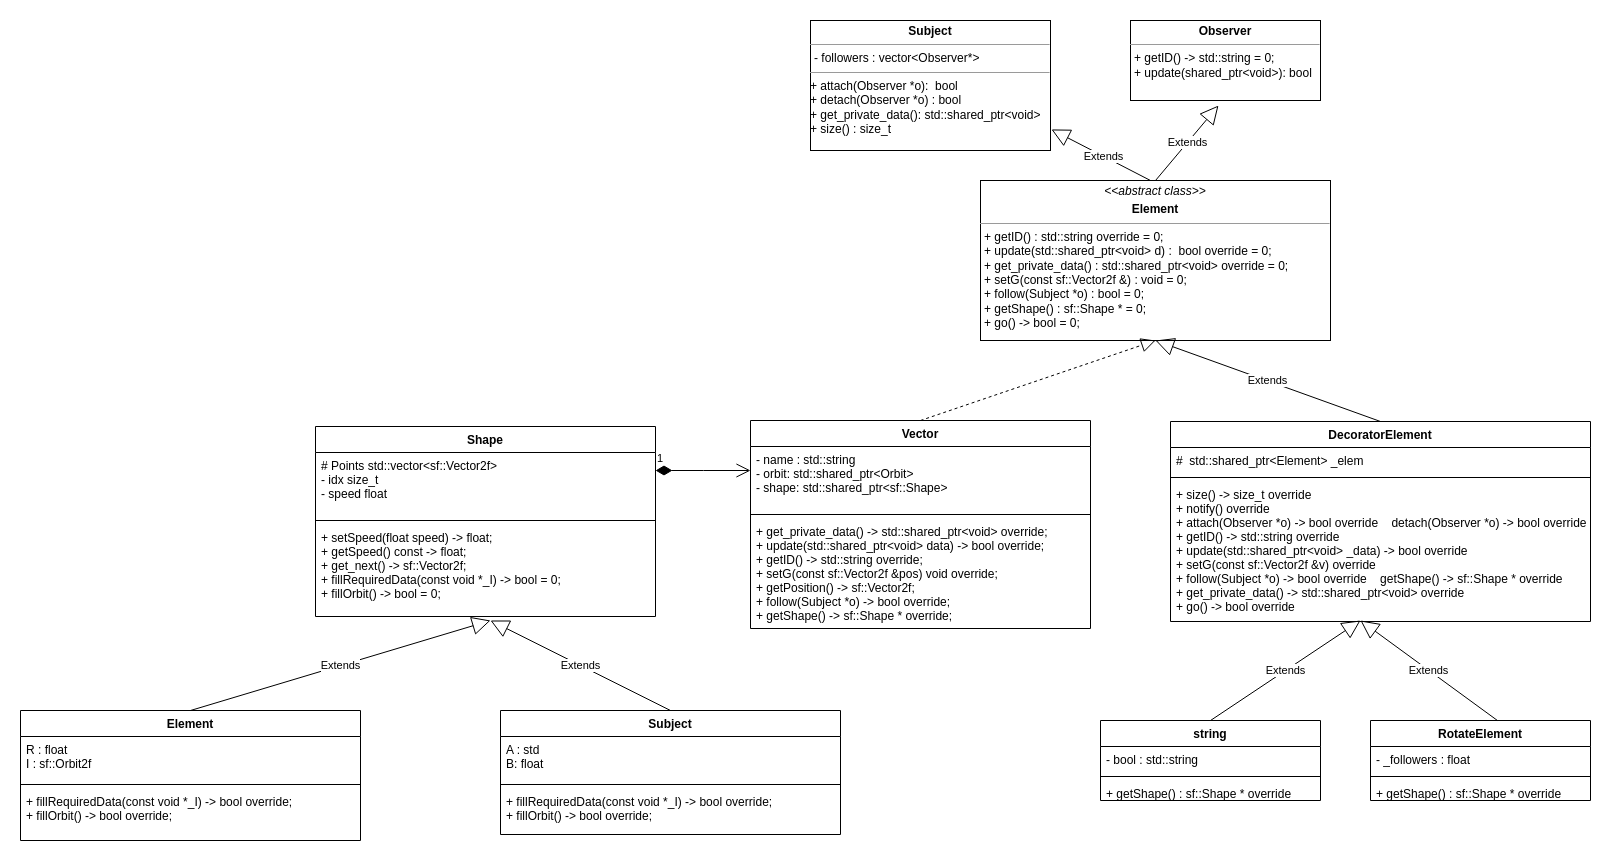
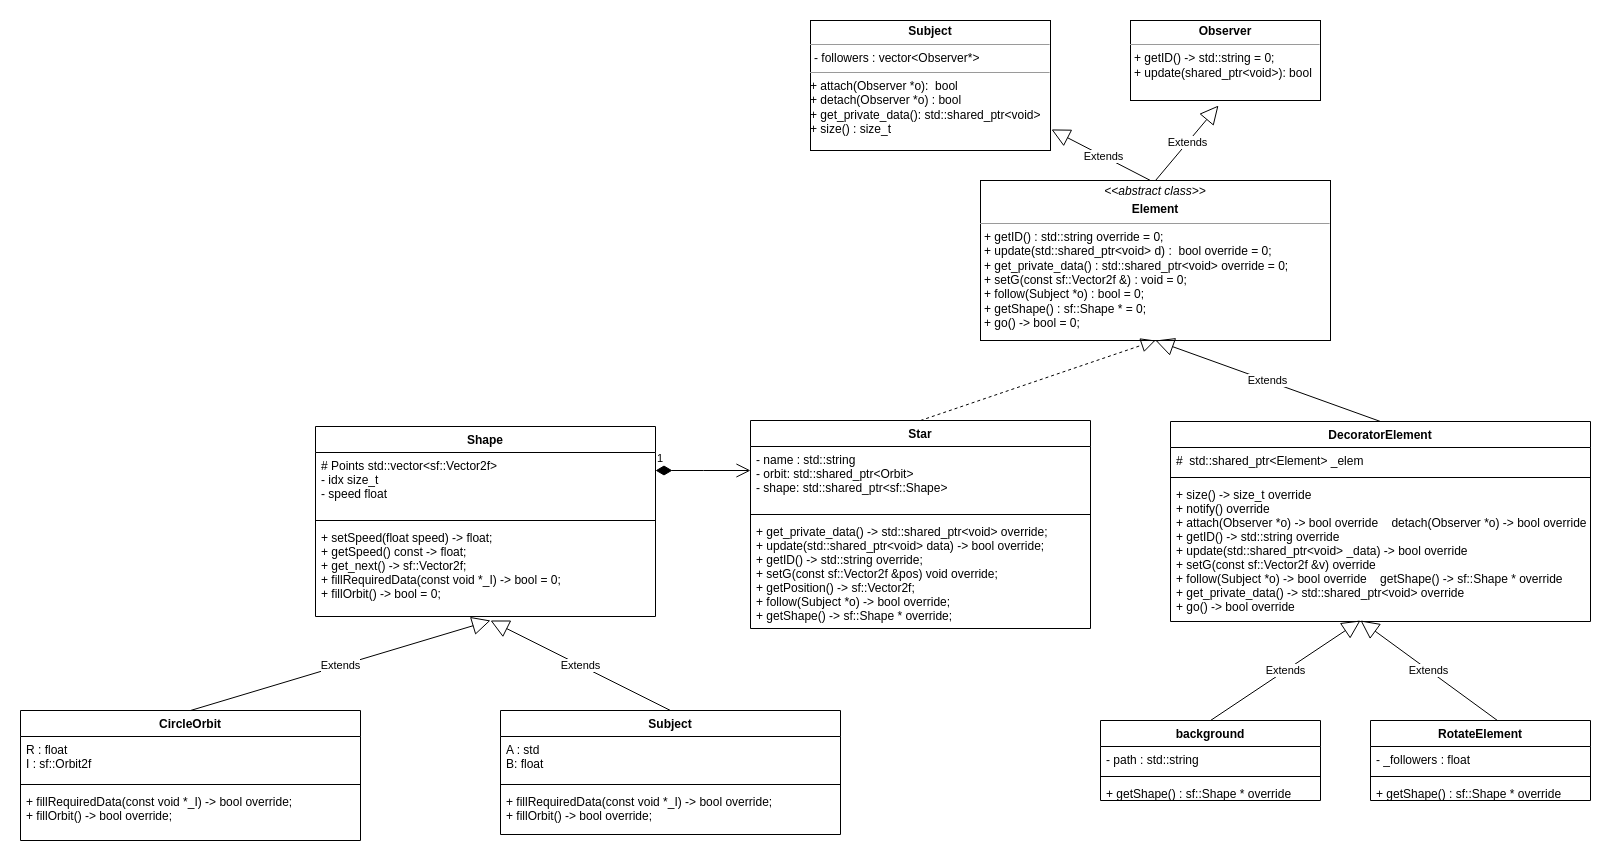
node "Vector": label "Vector" -> "Star"
node "Element": label "Element" -> "CircleOrbit"
node "string": label "string" -> "background"
node "- bool : std::string": label "- bool : std::string" -> "- path : std::string"
